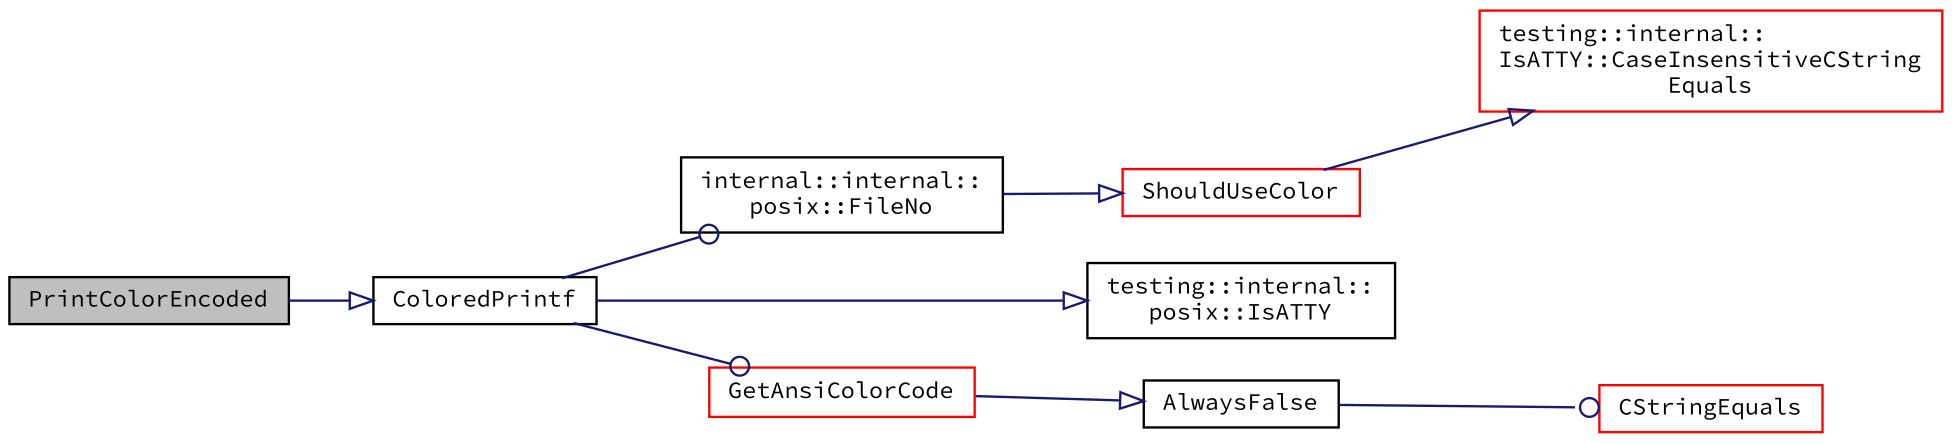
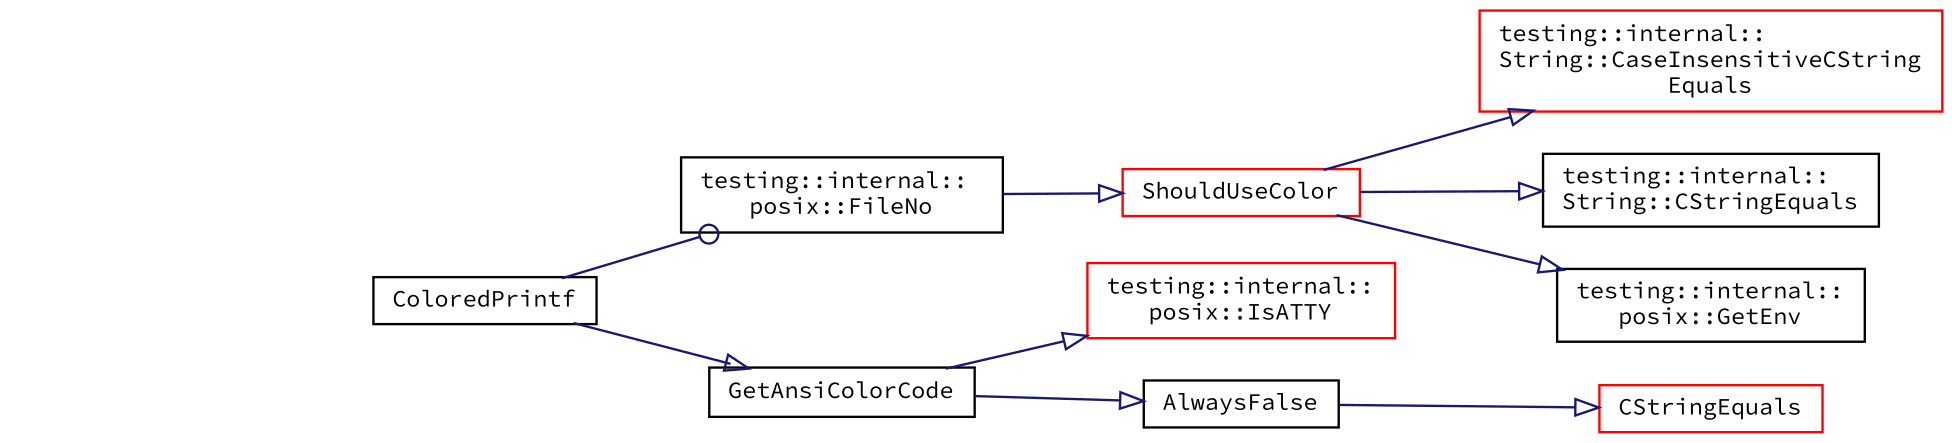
node "testing::internal:: IsATTY::CaseInsensitiveCString Equals": label "testing::internal:: IsATTY::CaseInsensitiveCString Equals" -> "testing::internal:: String::CaseInsensitiveCString Equals"
node "testing::internal:: String::CStringEquals": added
node "internal::internal:: posix::FileNo": label "internal::internal:: posix::FileNo" -> "testing::internal:: posix::FileNo"
node "PrintColorEncoded": removed
edge "ColoredPrintf" -> "testing::internal:: posix::IsATTY": now "GetAnsiColorCode" -> "testing::internal:: posix::IsATTY"
node "testing::internal:: posix::IsATTY": color black -> red
node "testing::internal:: posix::GetEnv": added
edge "ColoredPrintf" -> "GetAnsiColorCode": arrowhead odot -> onormal
node "GetAnsiColorCode": color red -> black
edge "AlwaysFalse" -> "CStringEquals": arrowhead odot -> onormal
